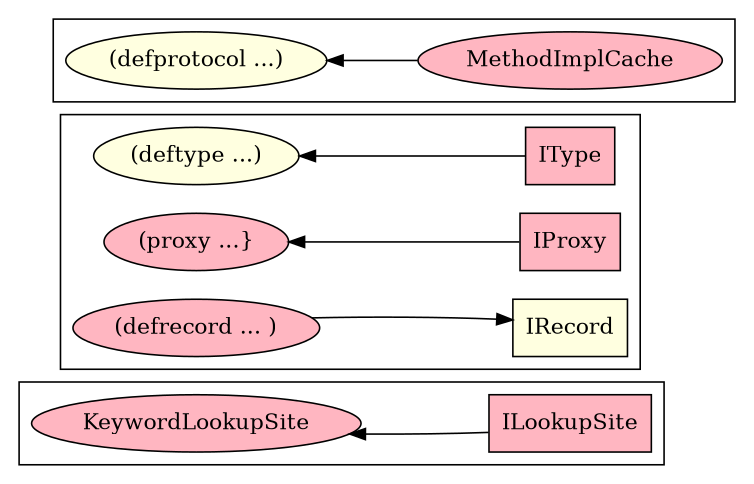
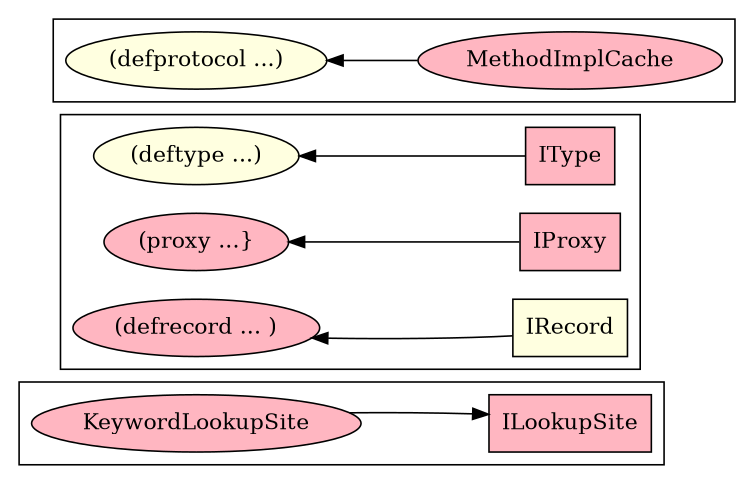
edge "(defrecord ... )" -> "IRecord": reversed
edge "ILookupSite" -> "KeywordLookupSite": reversed
